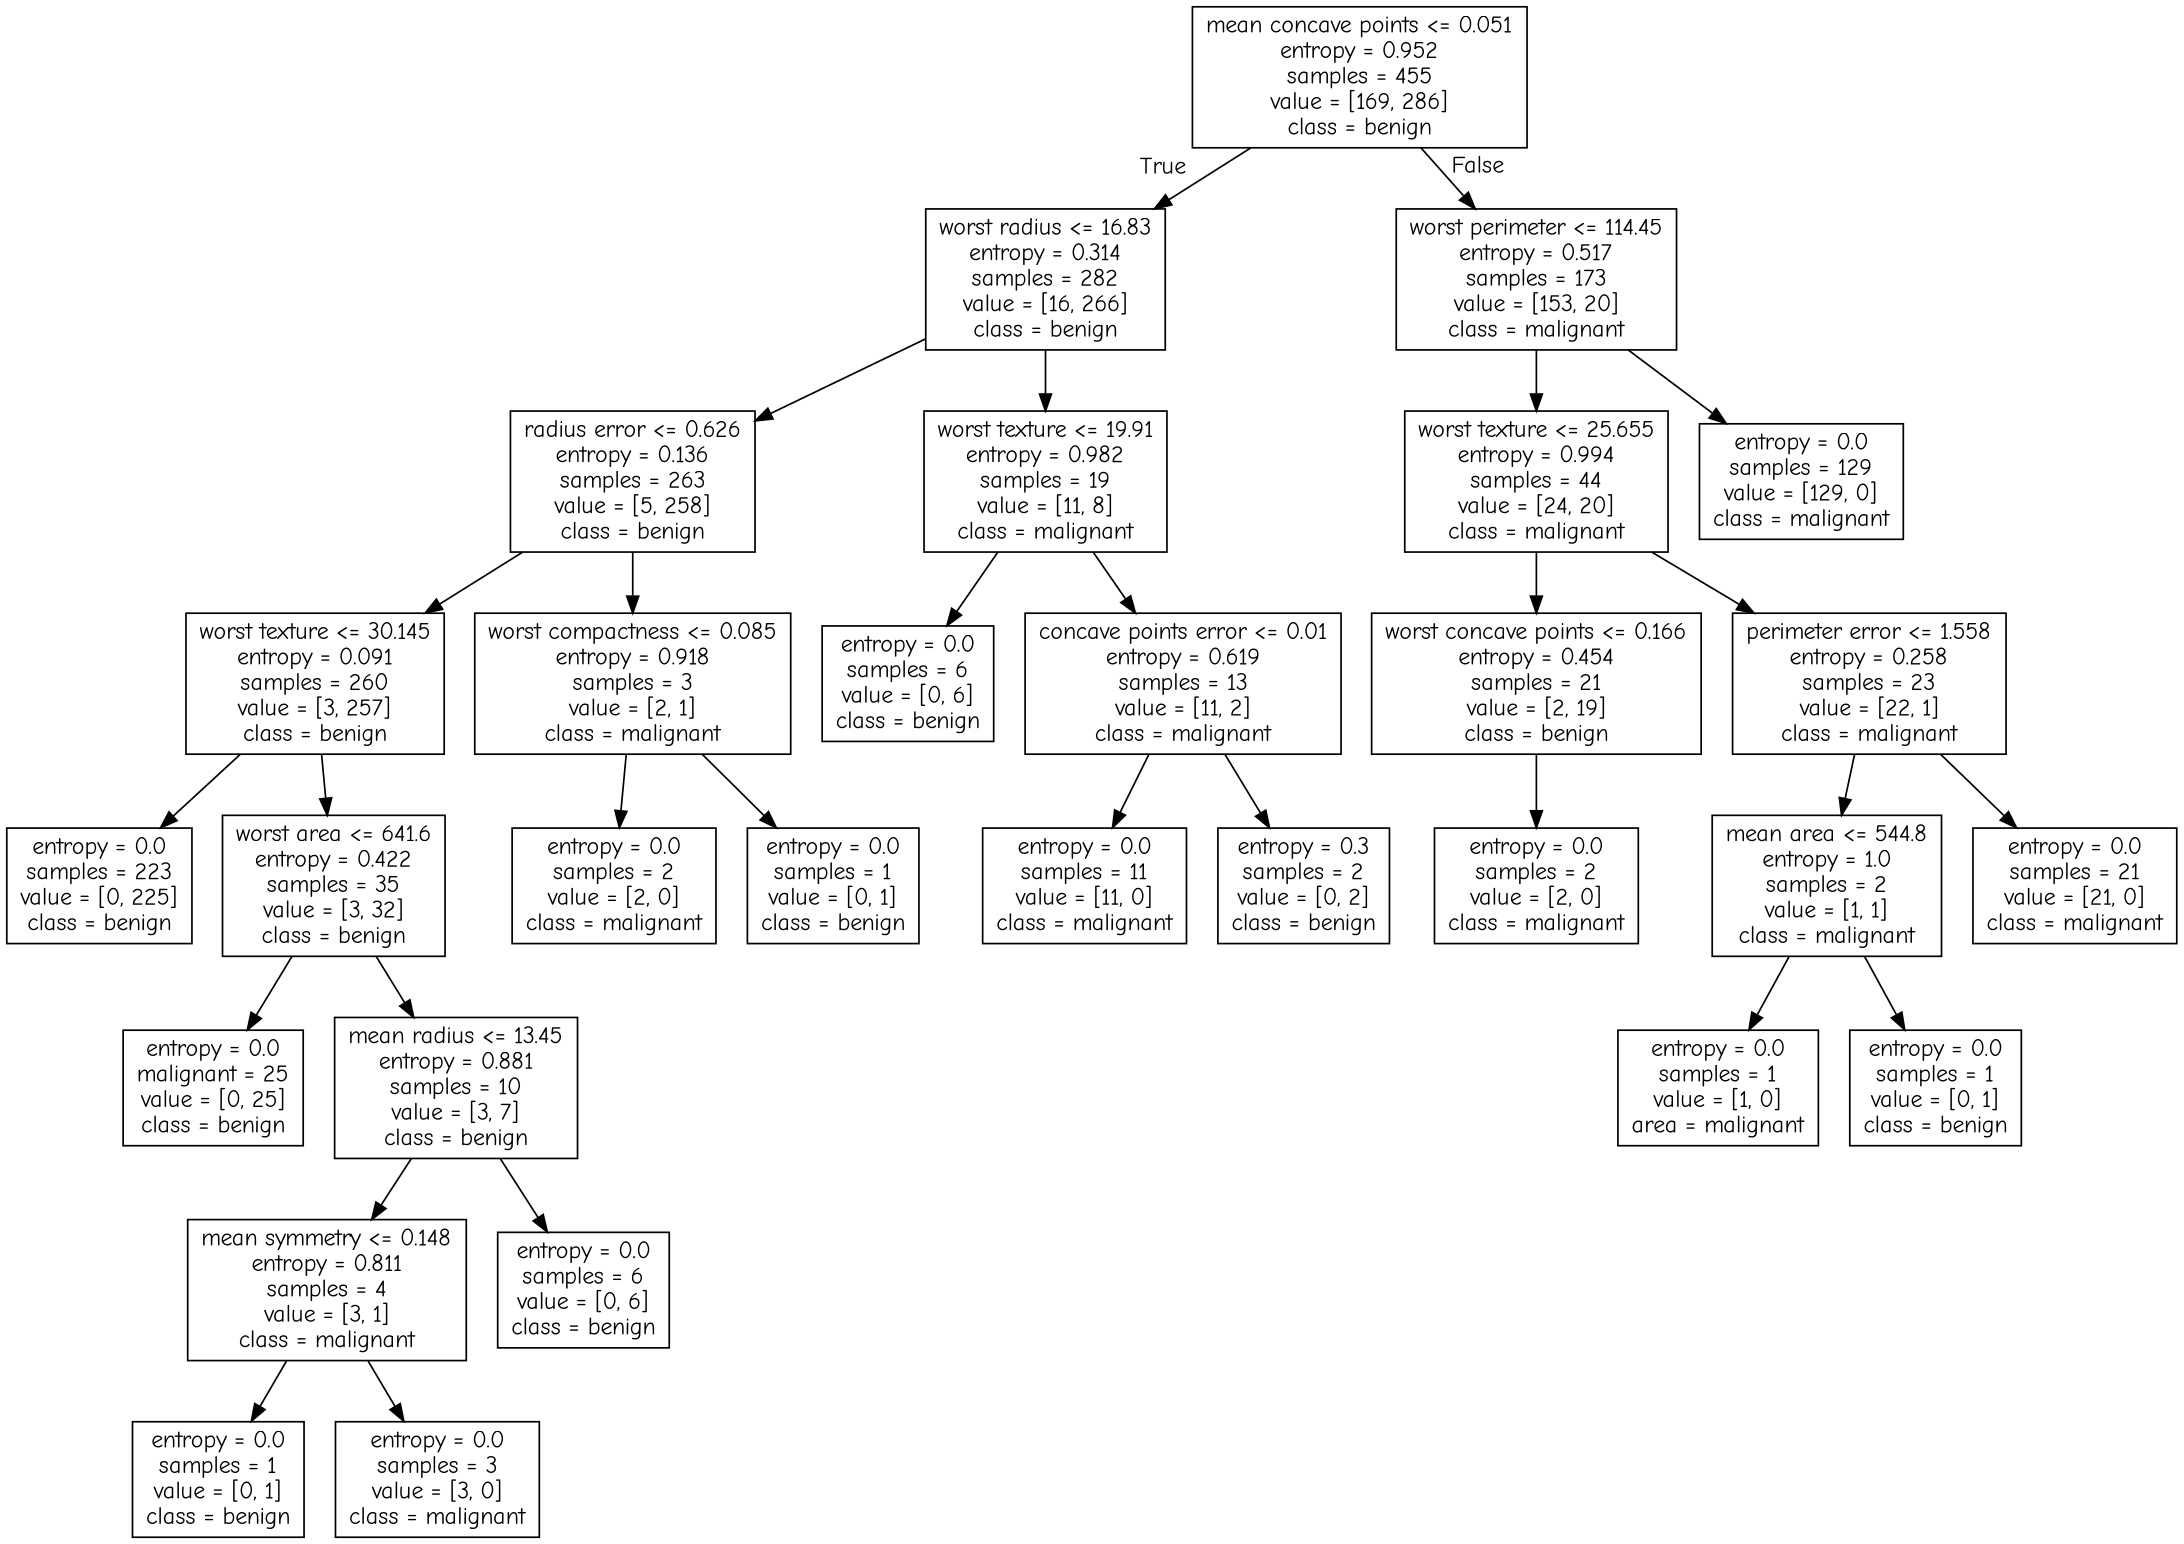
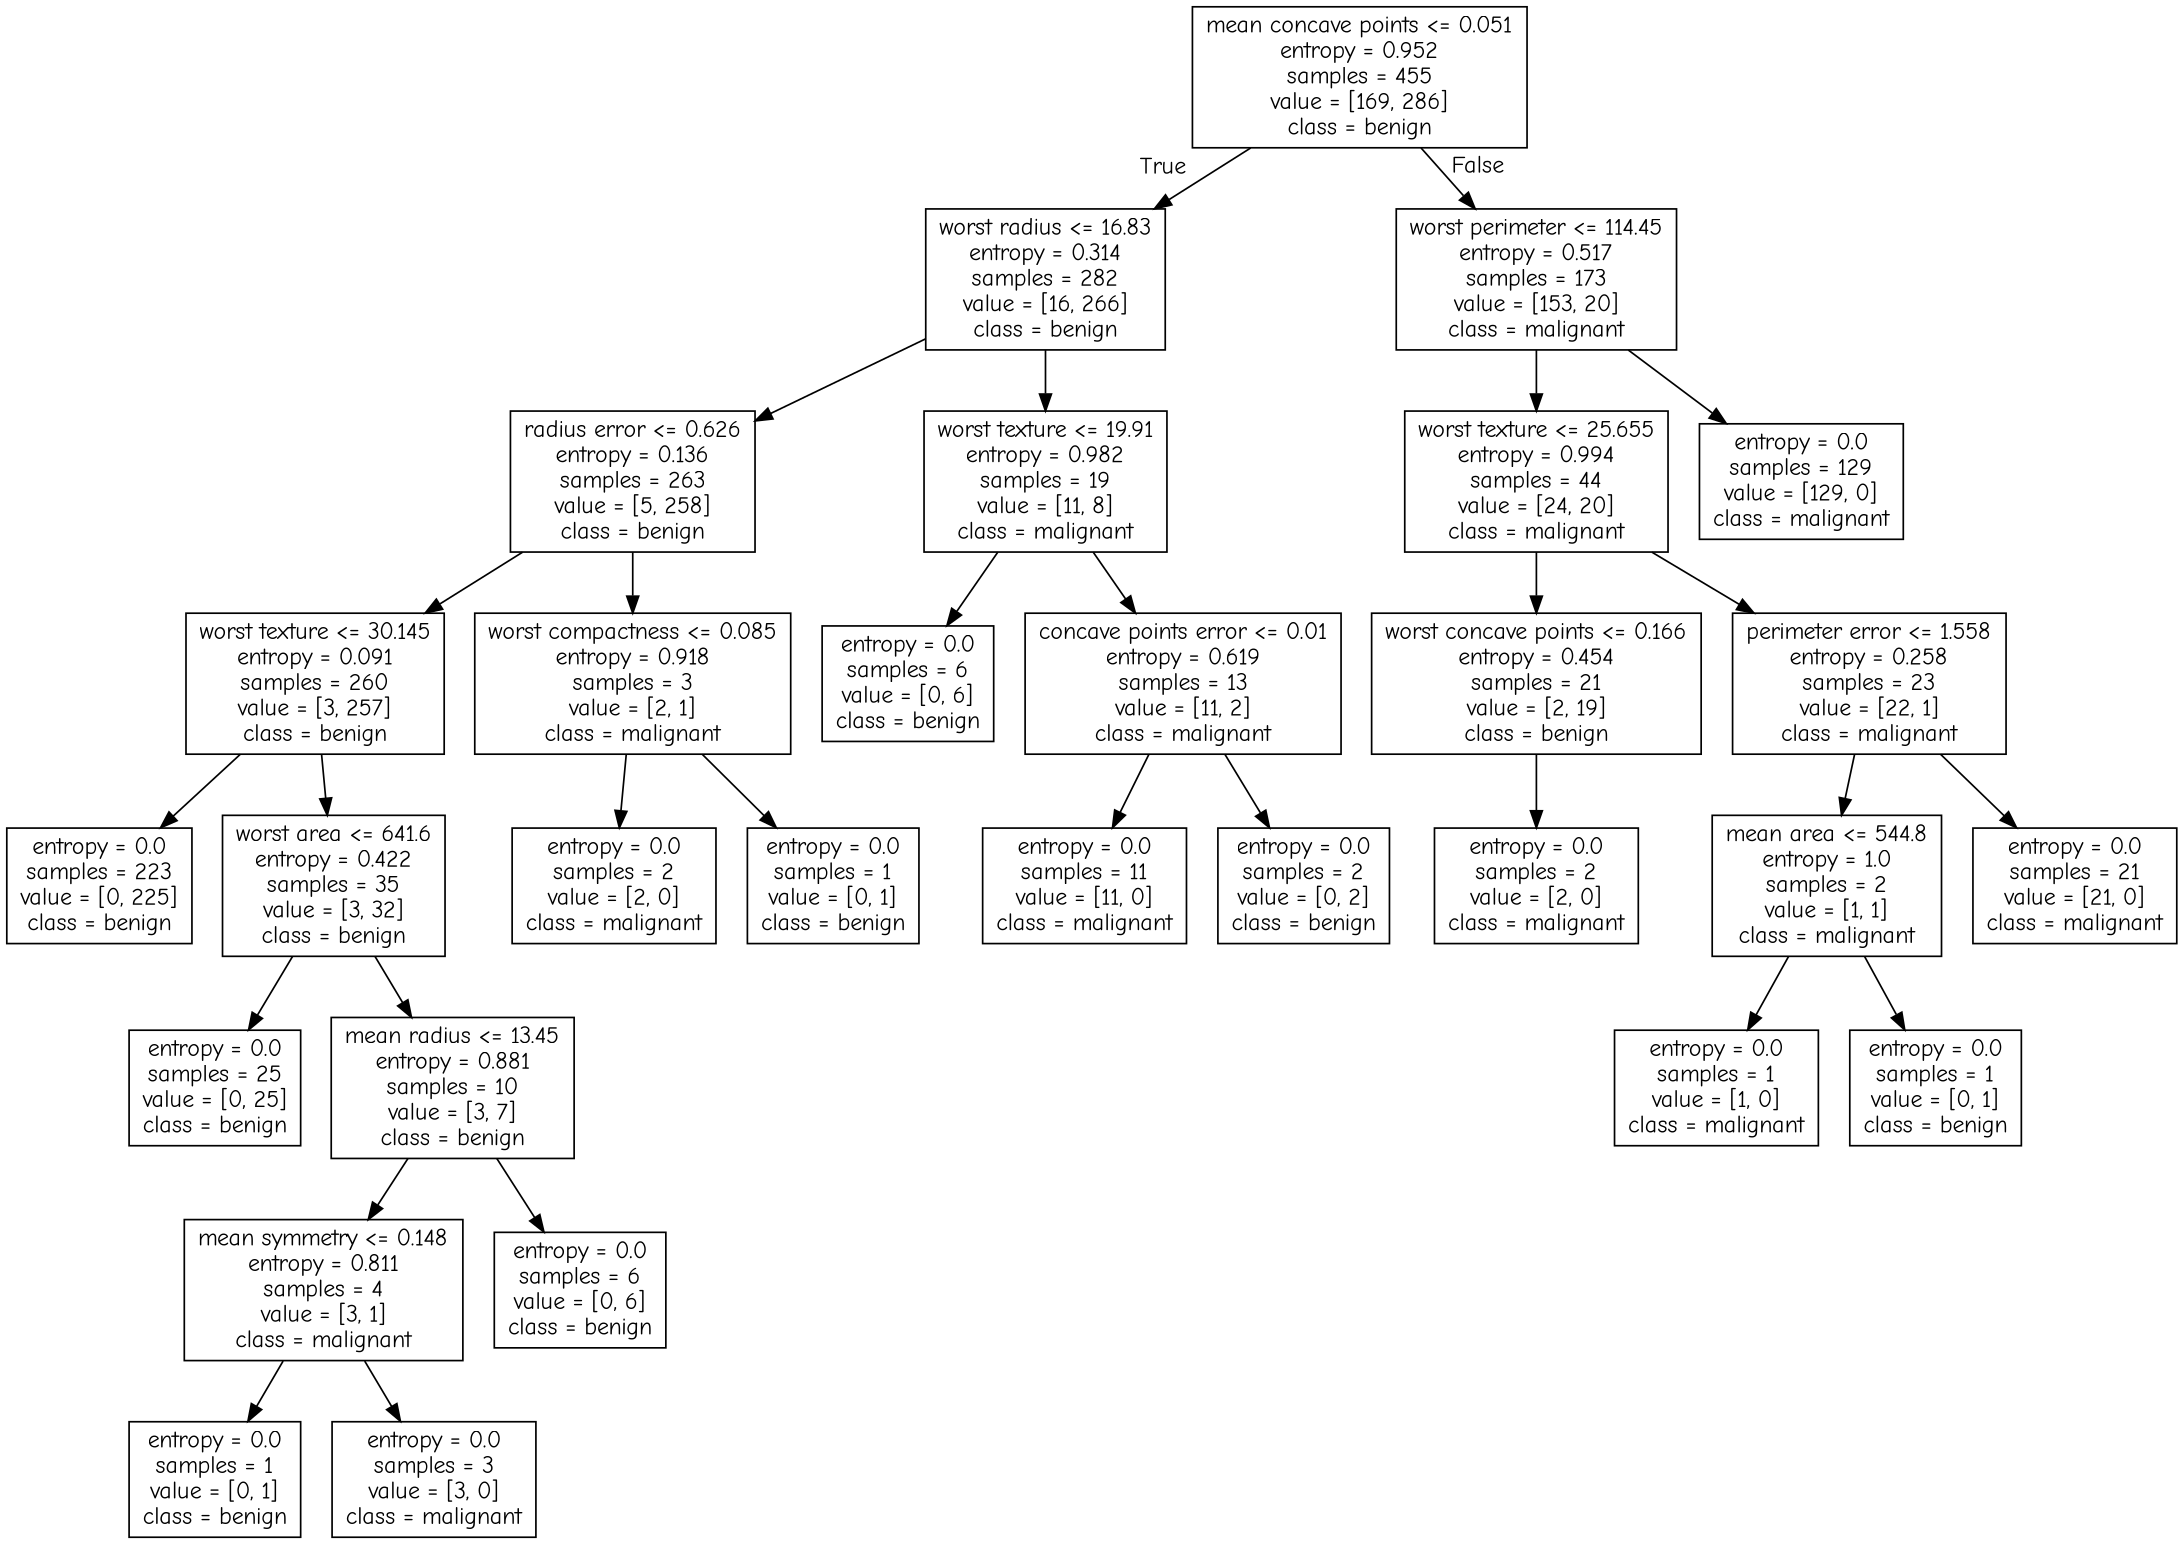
node "entropy = 0.3 samples = 2 value = [0, 2] class = benign": label "entropy = 0.3 samples = 2 value = [0, 2] class = benign" -> "entropy = 0.0 samples = 2 value = [0, 2] class = benign"
node "entropy = 0.0 malignant = 25 value = [0, 25] class = benign": label "entropy = 0.0 malignant = 25 value = [0, 25] class = benign" -> "entropy = 0.0 samples = 25 value = [0, 25] class = benign"
node "entropy = 0.0 samples = 1 value = [1, 0] area = malignant": label "entropy = 0.0 samples = 1 value = [1, 0] area = malignant" -> "entropy = 0.0 samples = 1 value = [1, 0] class = malignant"
